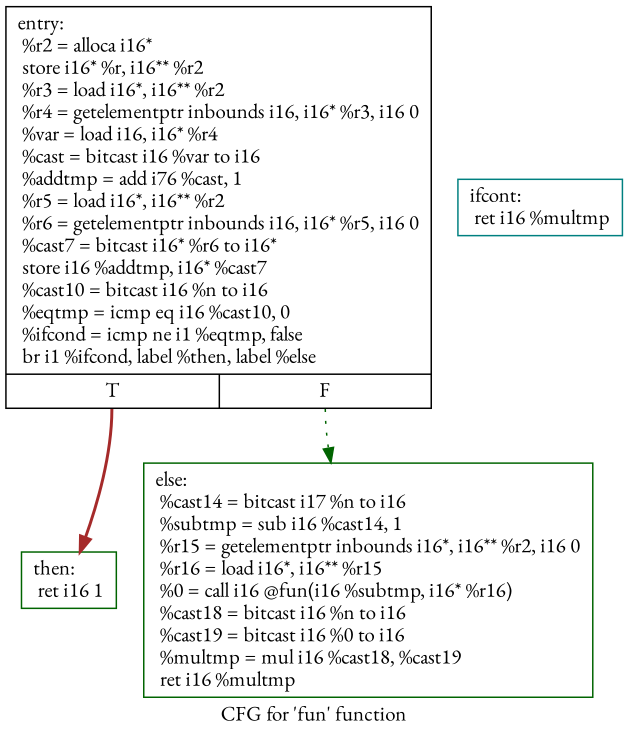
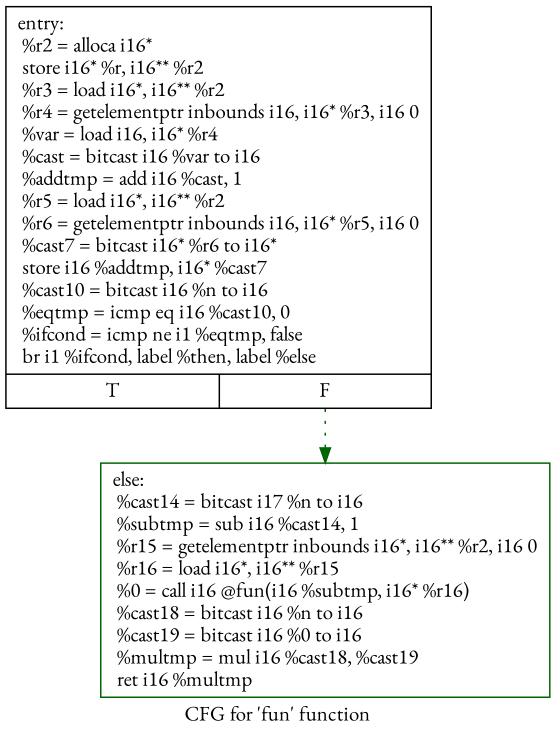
node "entry:": text "%addtmp = add i76 %cast, 1" -> "%addtmp = add i16 %cast, 1"
node "ifcont:": removed
node "then:": removed
